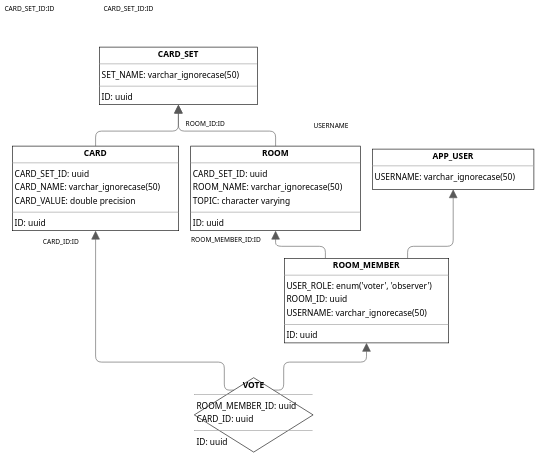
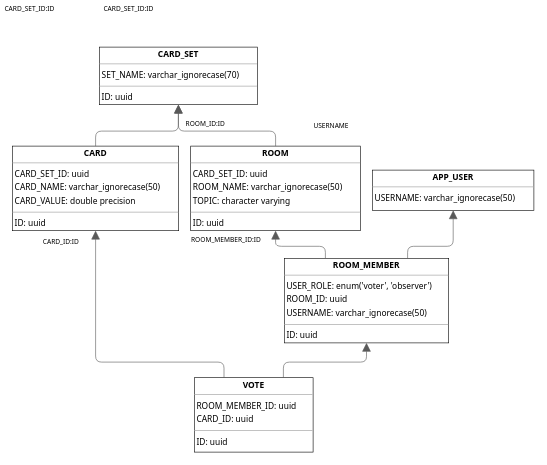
node "CARD_SET SET_NAME: varchar_ignorecase(50) ID: uuid": label "CARD_SET SET_NAME: varchar_ignorecase(50) ID: uuid" -> "CARD_SET SET_NAME: varchar_ignorecase(70) ID: uuid"
node "APP_USER USERNAME: varchar_ignorecase(50)": moved (453, 169) -> (453, 190)
node "VOTE ROOM_MEMBER_ID: uuid CARD_ID: uuid ID: uuid": shape diamond -> rectangle
